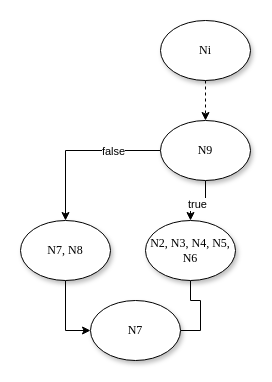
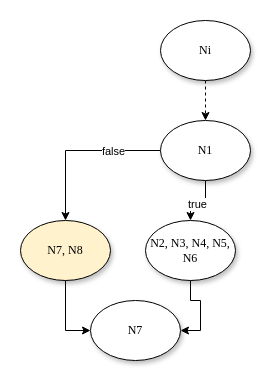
node "N9": label "N9" -> "N1"
node "N7, N8": fillcolor #ffffff -> #fff2cc
edge "N2, N3, N4, N5, N6" -- "N7": arrowhead none -> classic
